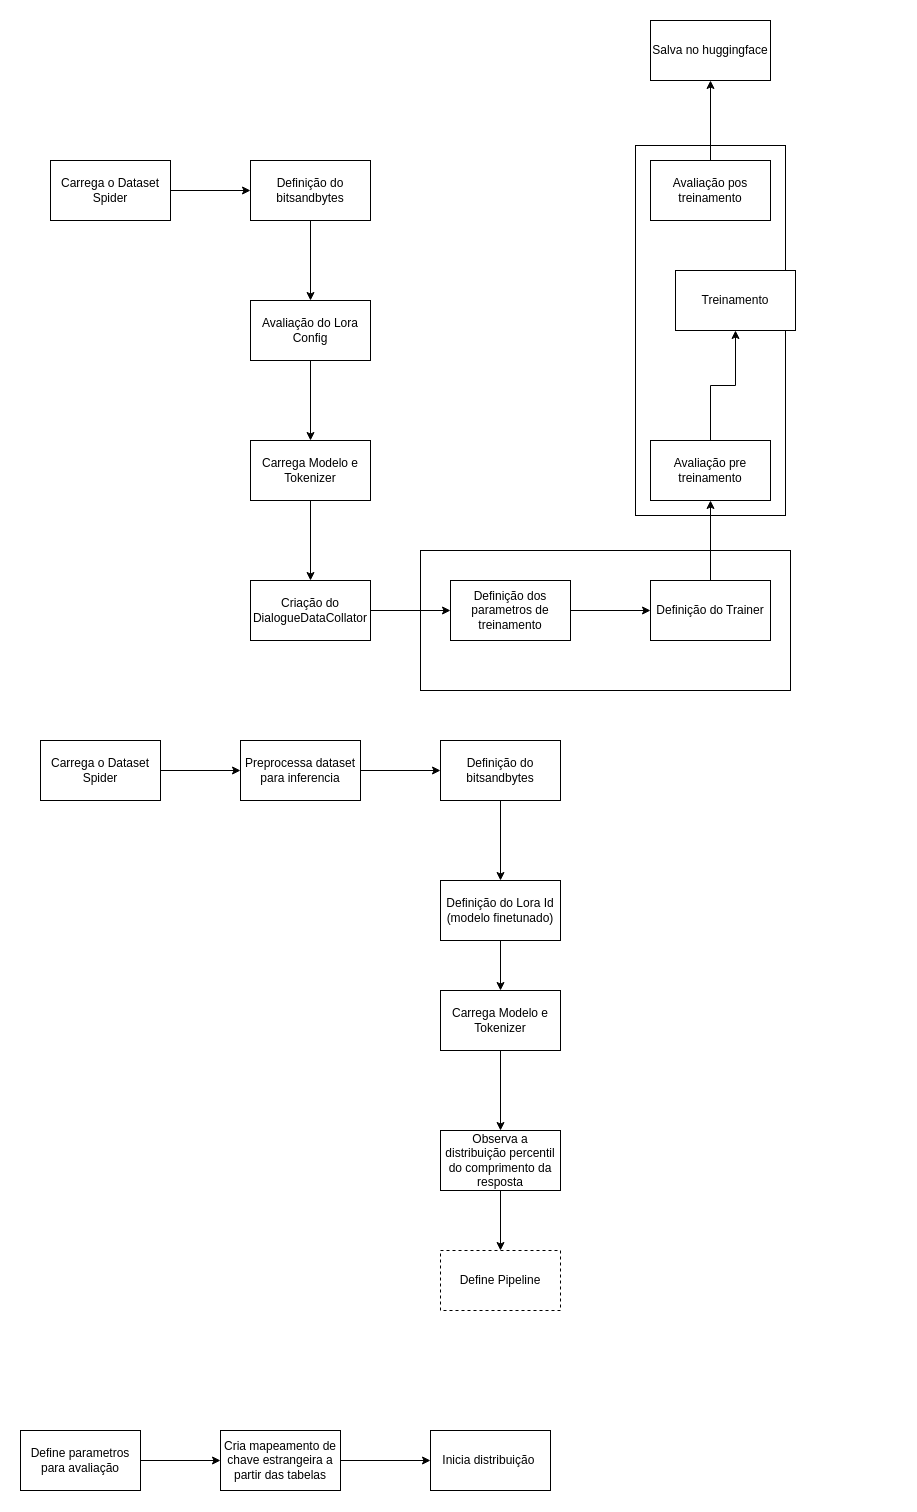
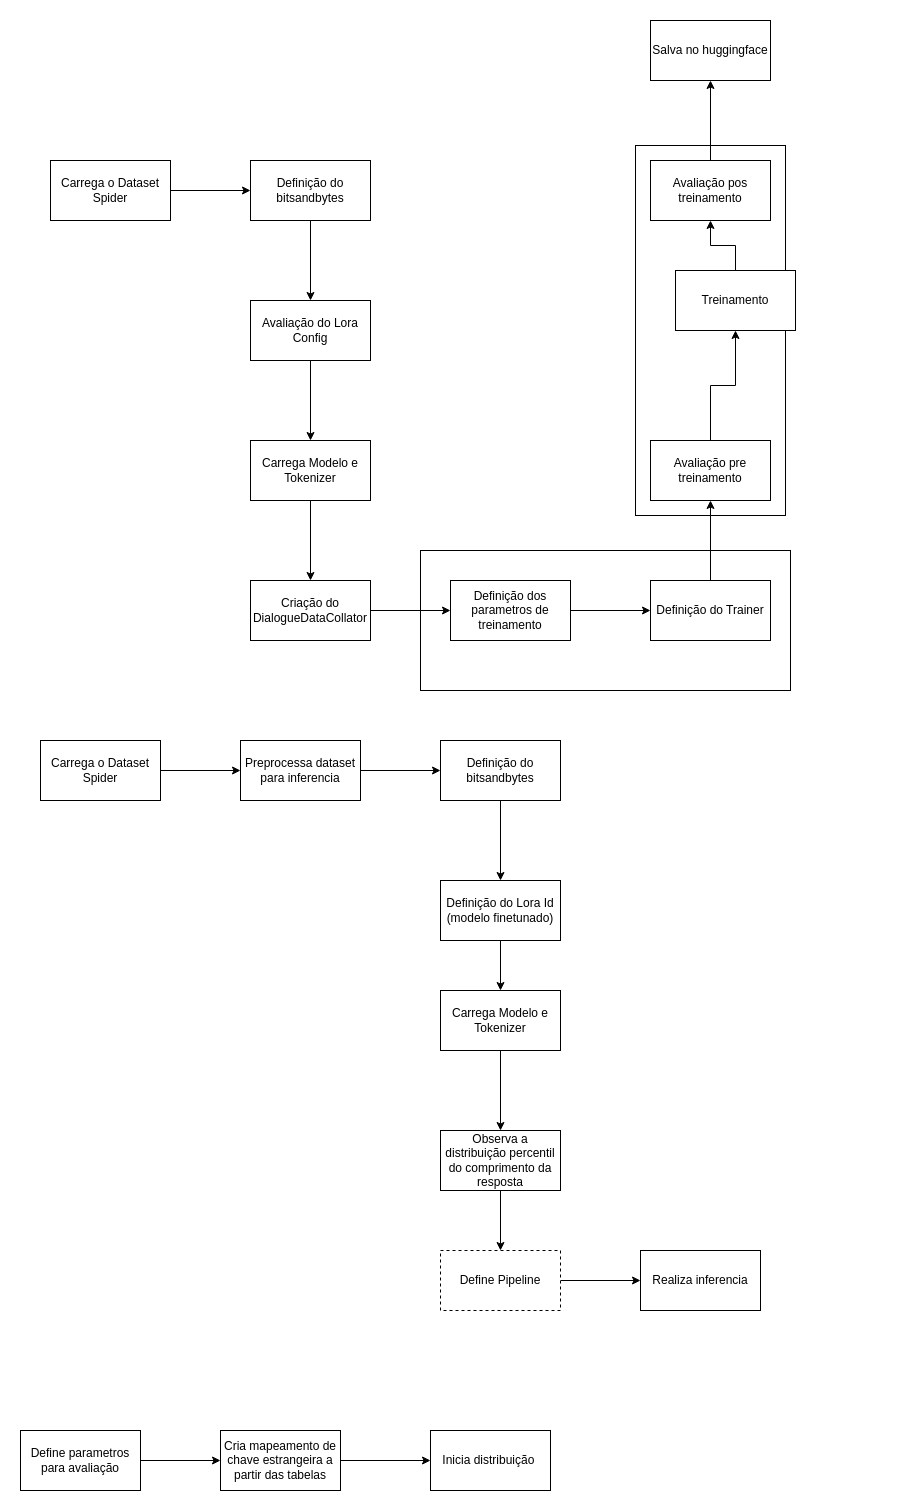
edge "Treinamento" -> "Avaliação pos treinamento": added
edge "Define Pipeline" -> "Realiza inferencia": added
node "Realiza inferencia": added
